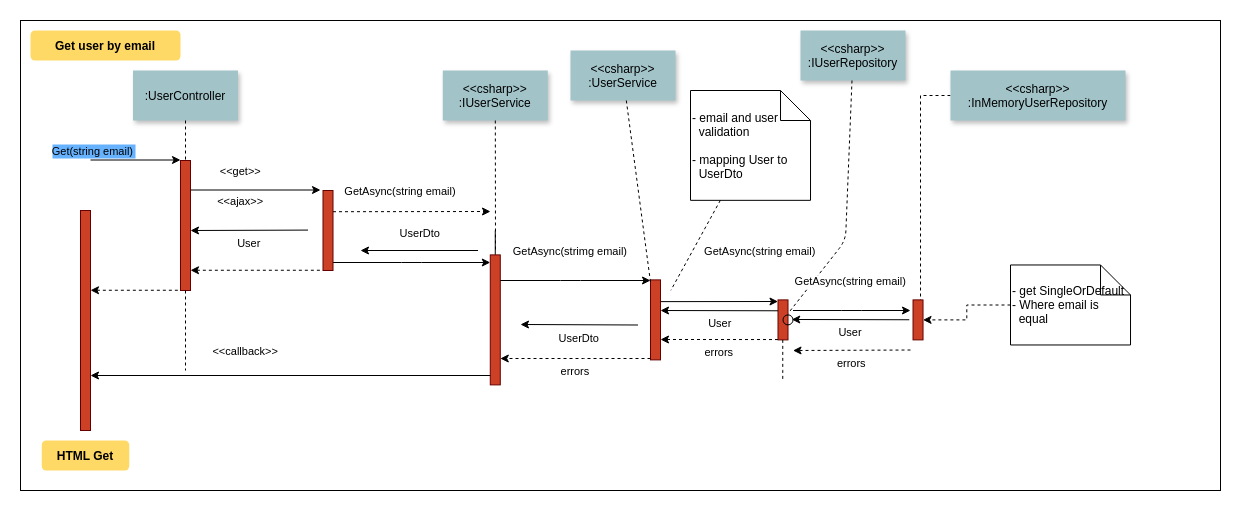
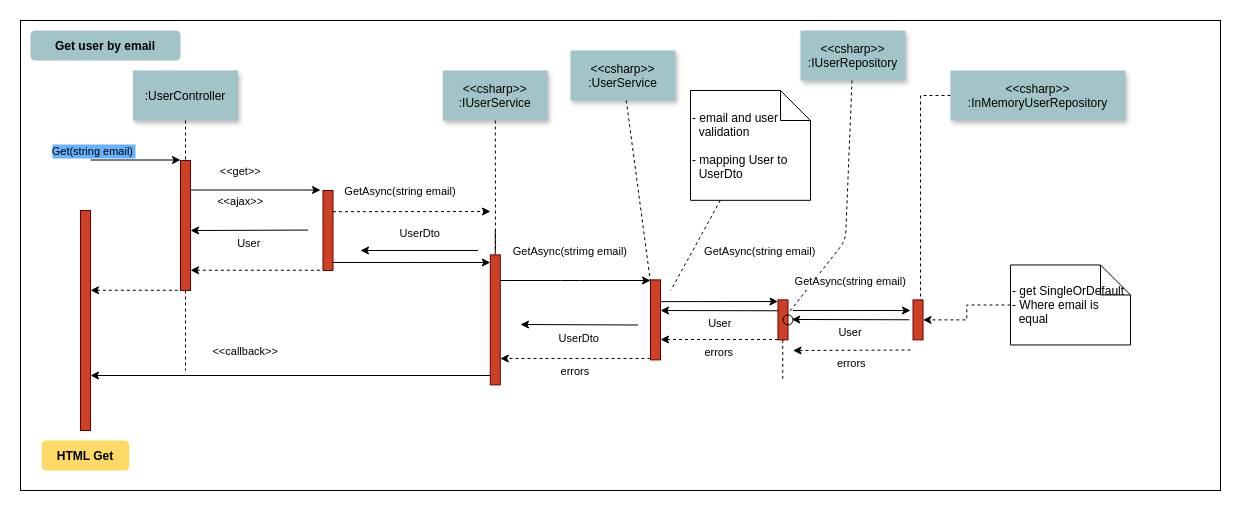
node "Get user by email": fillcolor #ffd966 -> #a2c4c9
